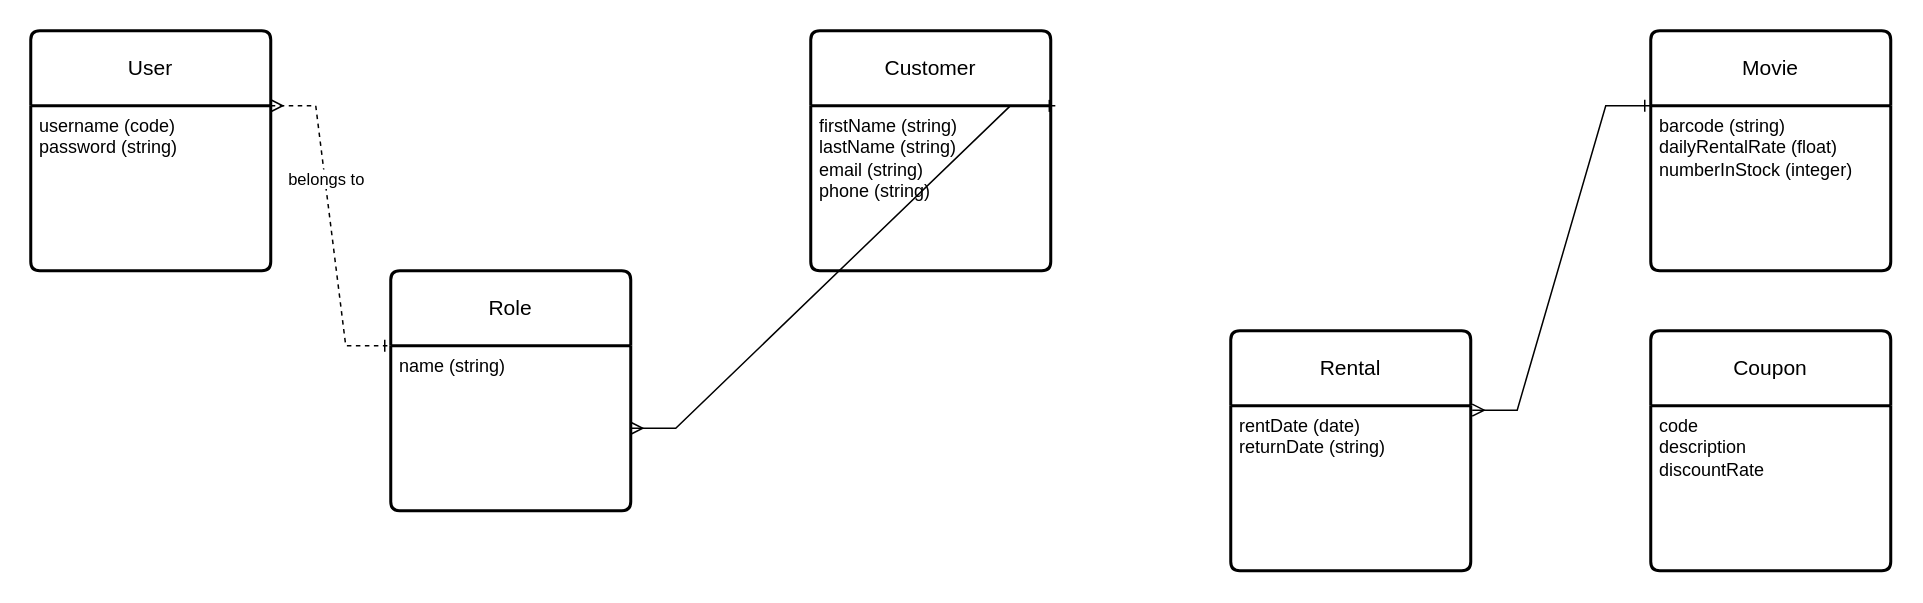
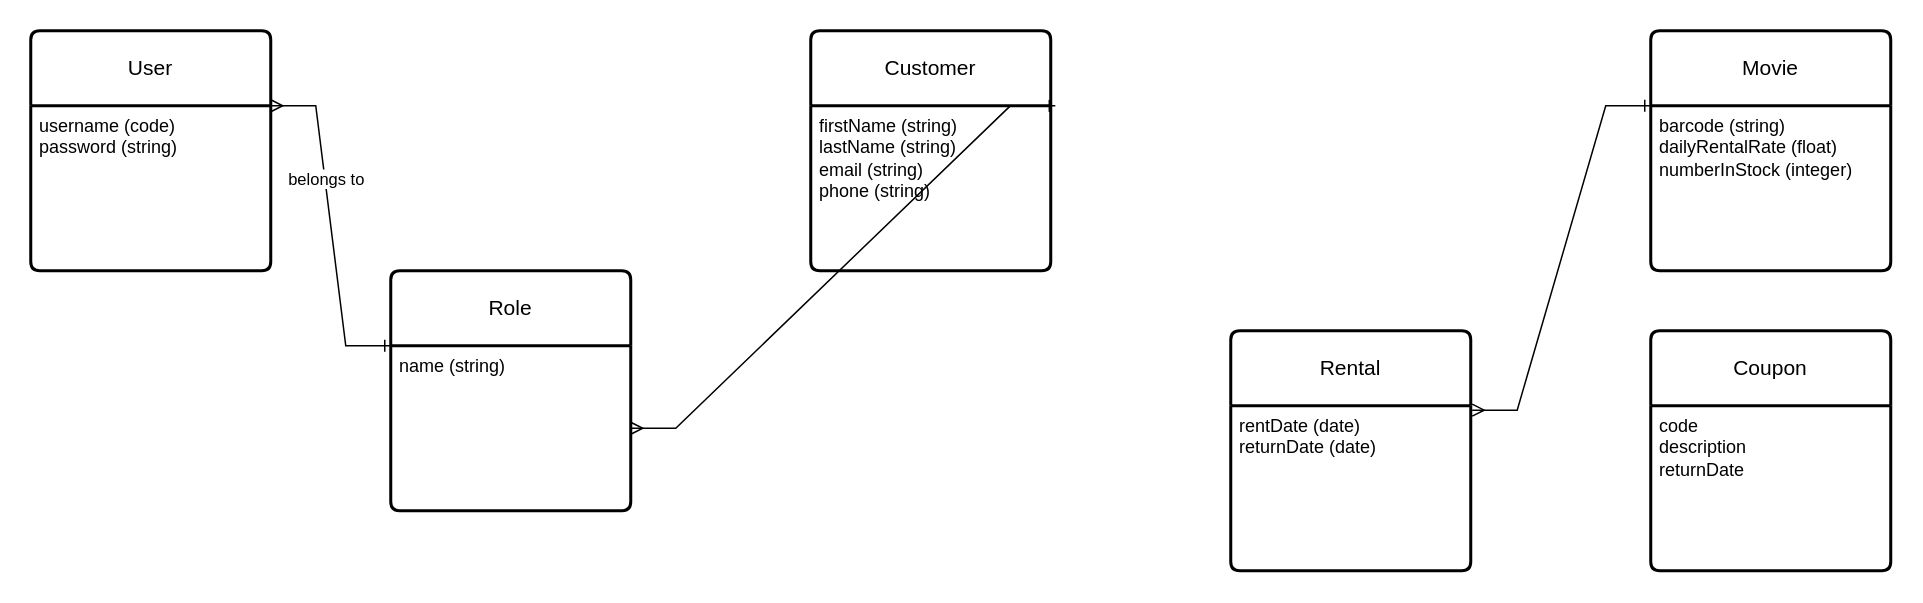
edge "username (code) password (string)" -- "name (string)": style dashed -> solid
node "rentDate (date) returnDate (string)": label "rentDate (date) returnDate (string)" -> "rentDate (date) returnDate (date)"
node "code description discountRate": label "code description discountRate" -> "code description returnDate"
